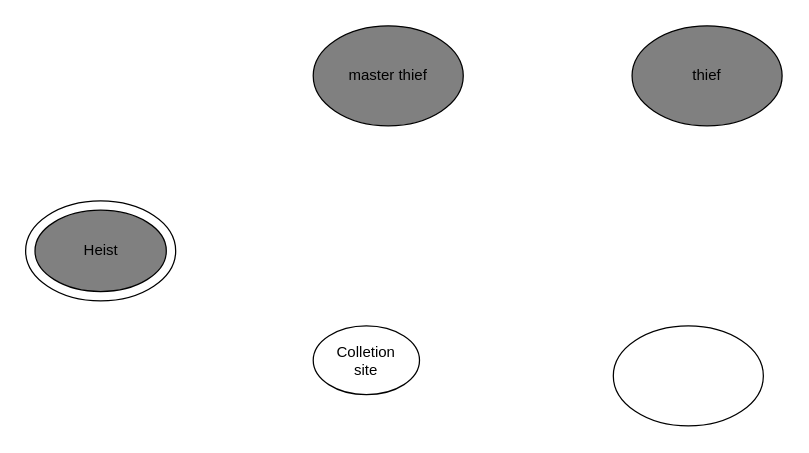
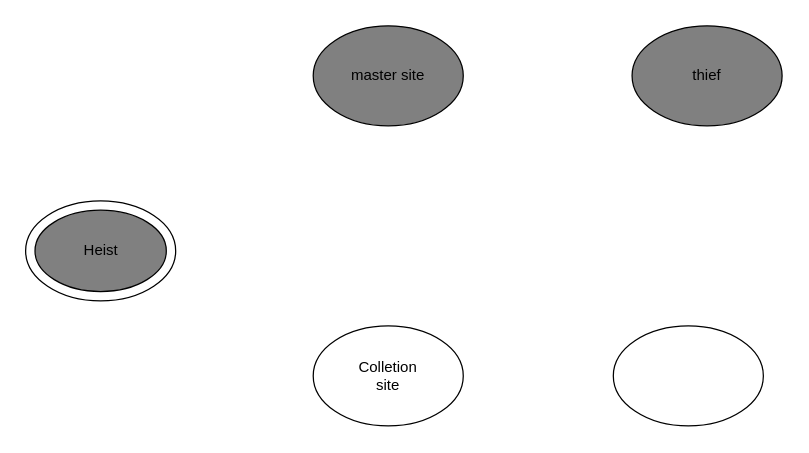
node "master thief": label "master thief" -> "master site"
node "Colletion site": size 106x69 -> 150x100
